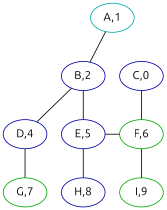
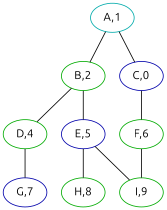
edge "A,1" -- "C,0": added
node "B,2": color #0000aa -> #00aa00
node "D,4": color #0000aa -> #00aa00
edge "E,5" -- "F,6": now "E,5" -- "I,9"
node "G,7": color #00aa00 -> #0000aa
node "H,8": color #0000aa -> #00aa00
